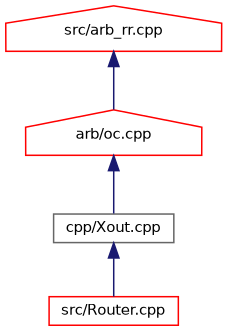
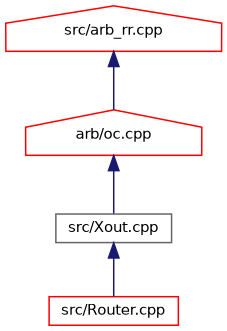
node "cpp/Xout.cpp": label "cpp/Xout.cpp" -> "src/Xout.cpp"
